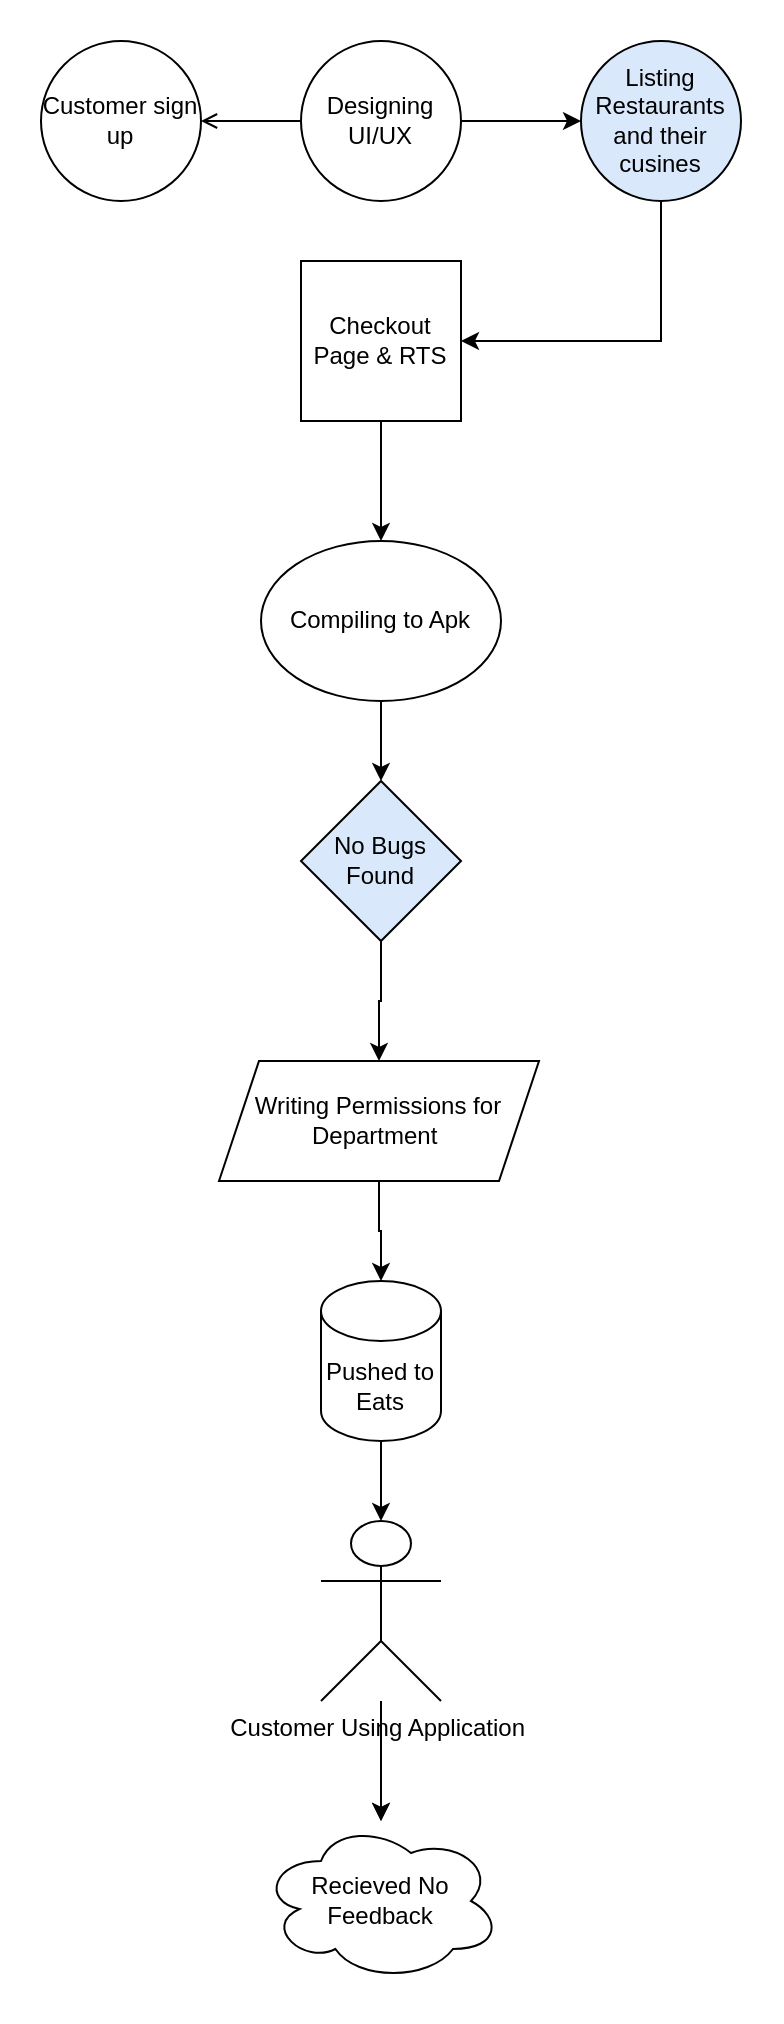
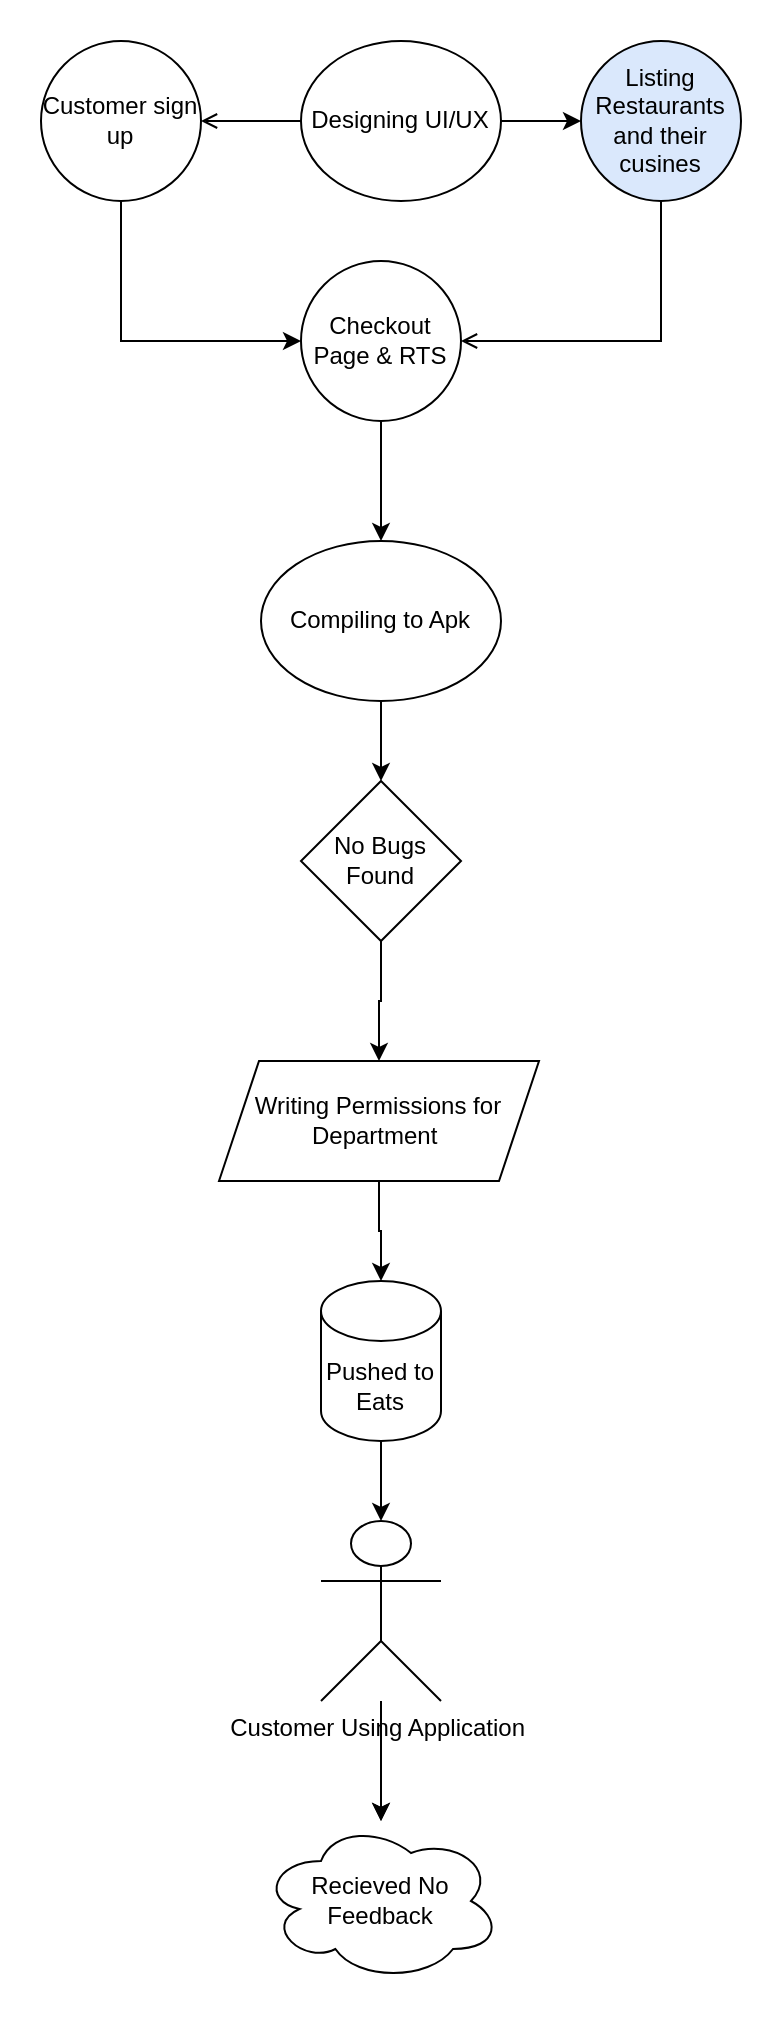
node "Designing UI/UX": size 160x160 -> 200x160
edge "Customer sign up" -> "Checkout Page & RTS": added
node "Checkout Page & RTS": shape rectangle -> ellipse
edge "Listing Restaurants and their cusines" -> "Checkout Page & RTS": arrowhead classic -> open
node "No Bugs Found": fillcolor #dae8fc -> #ffffff
